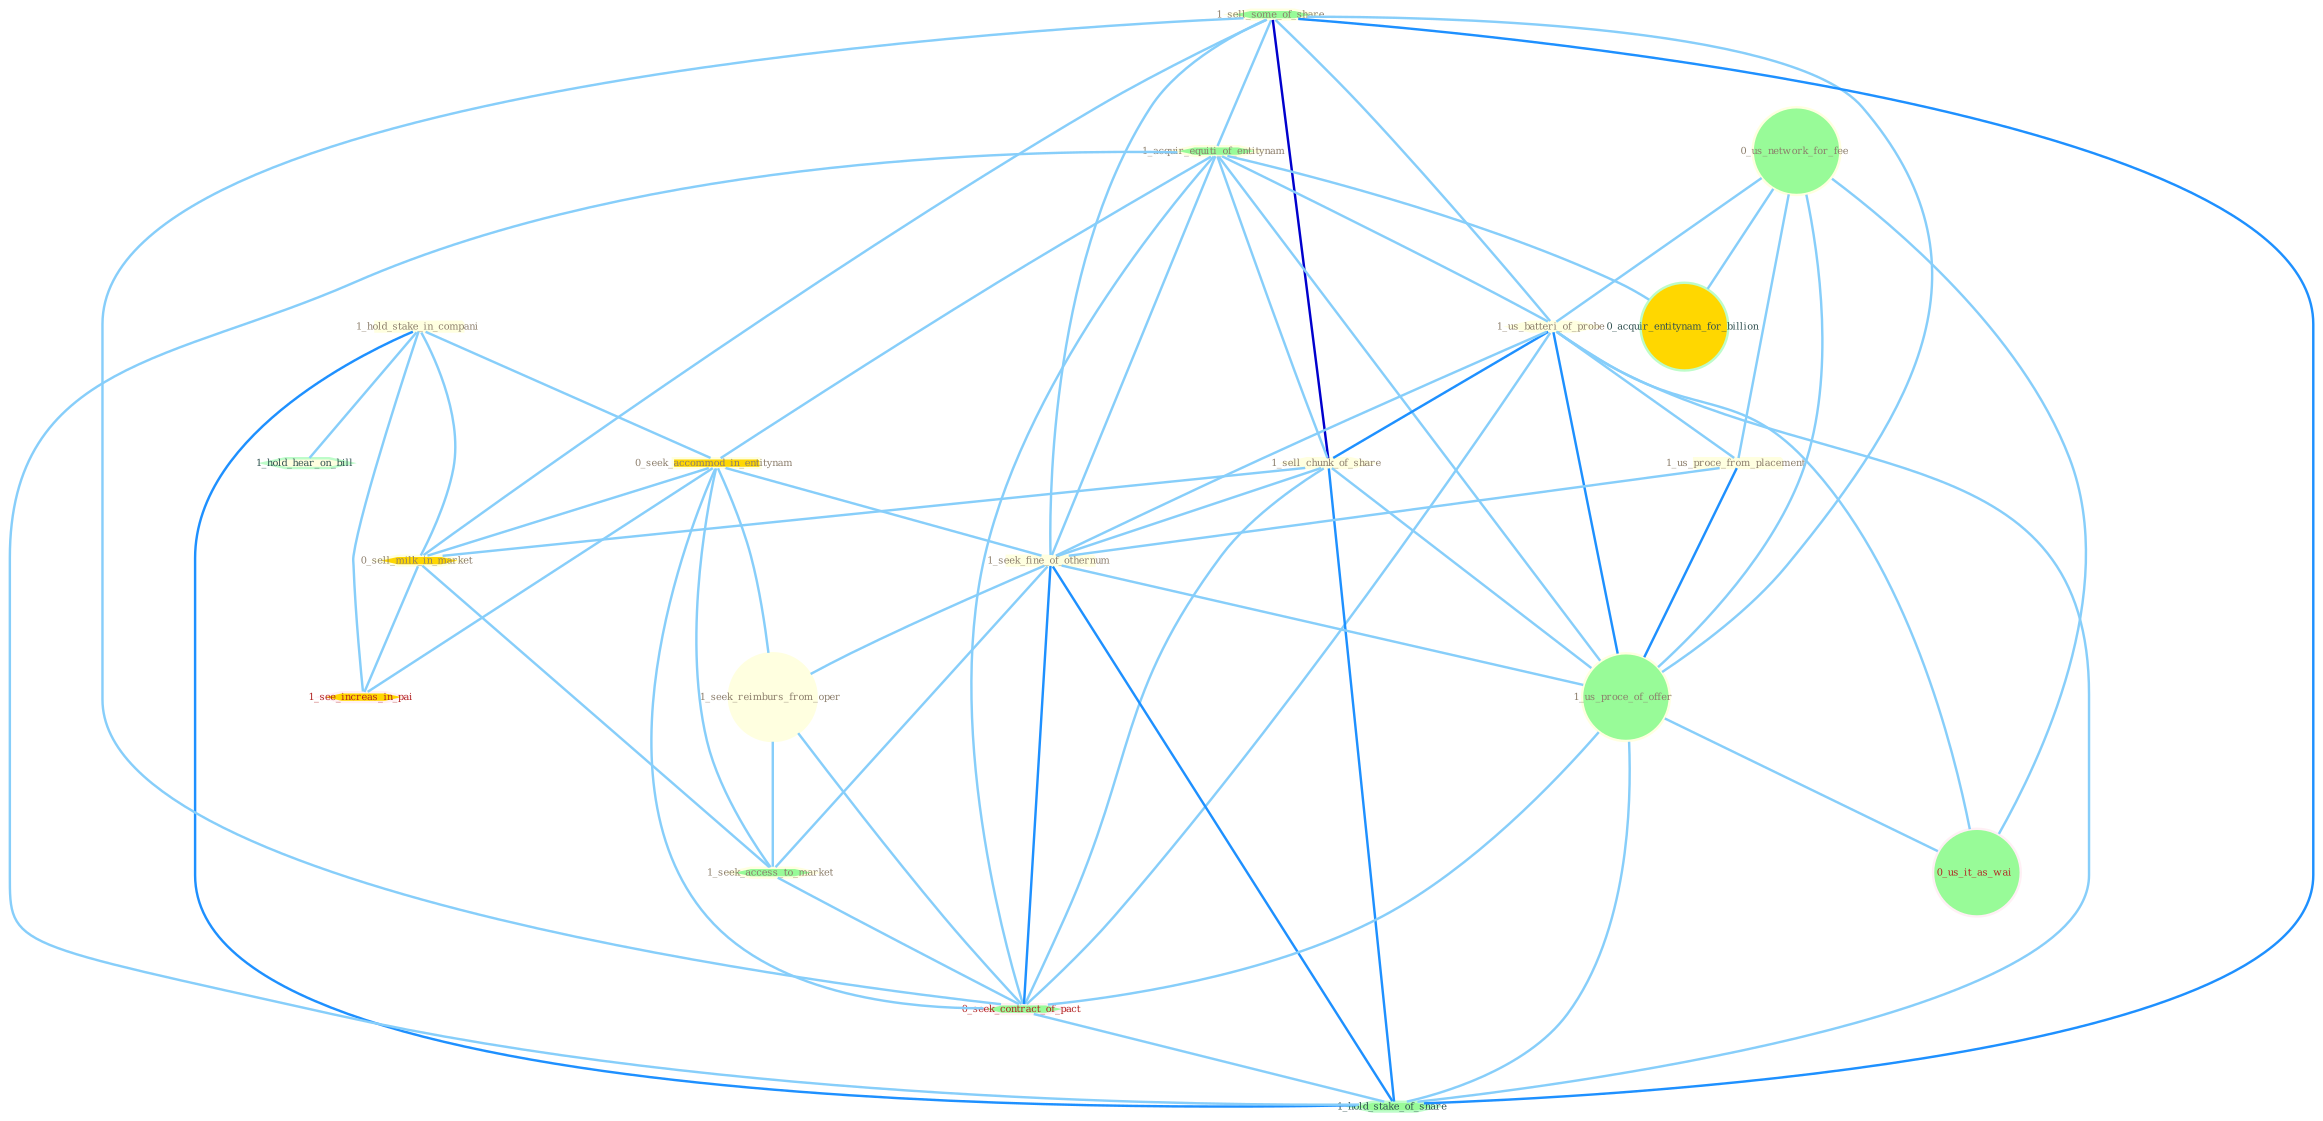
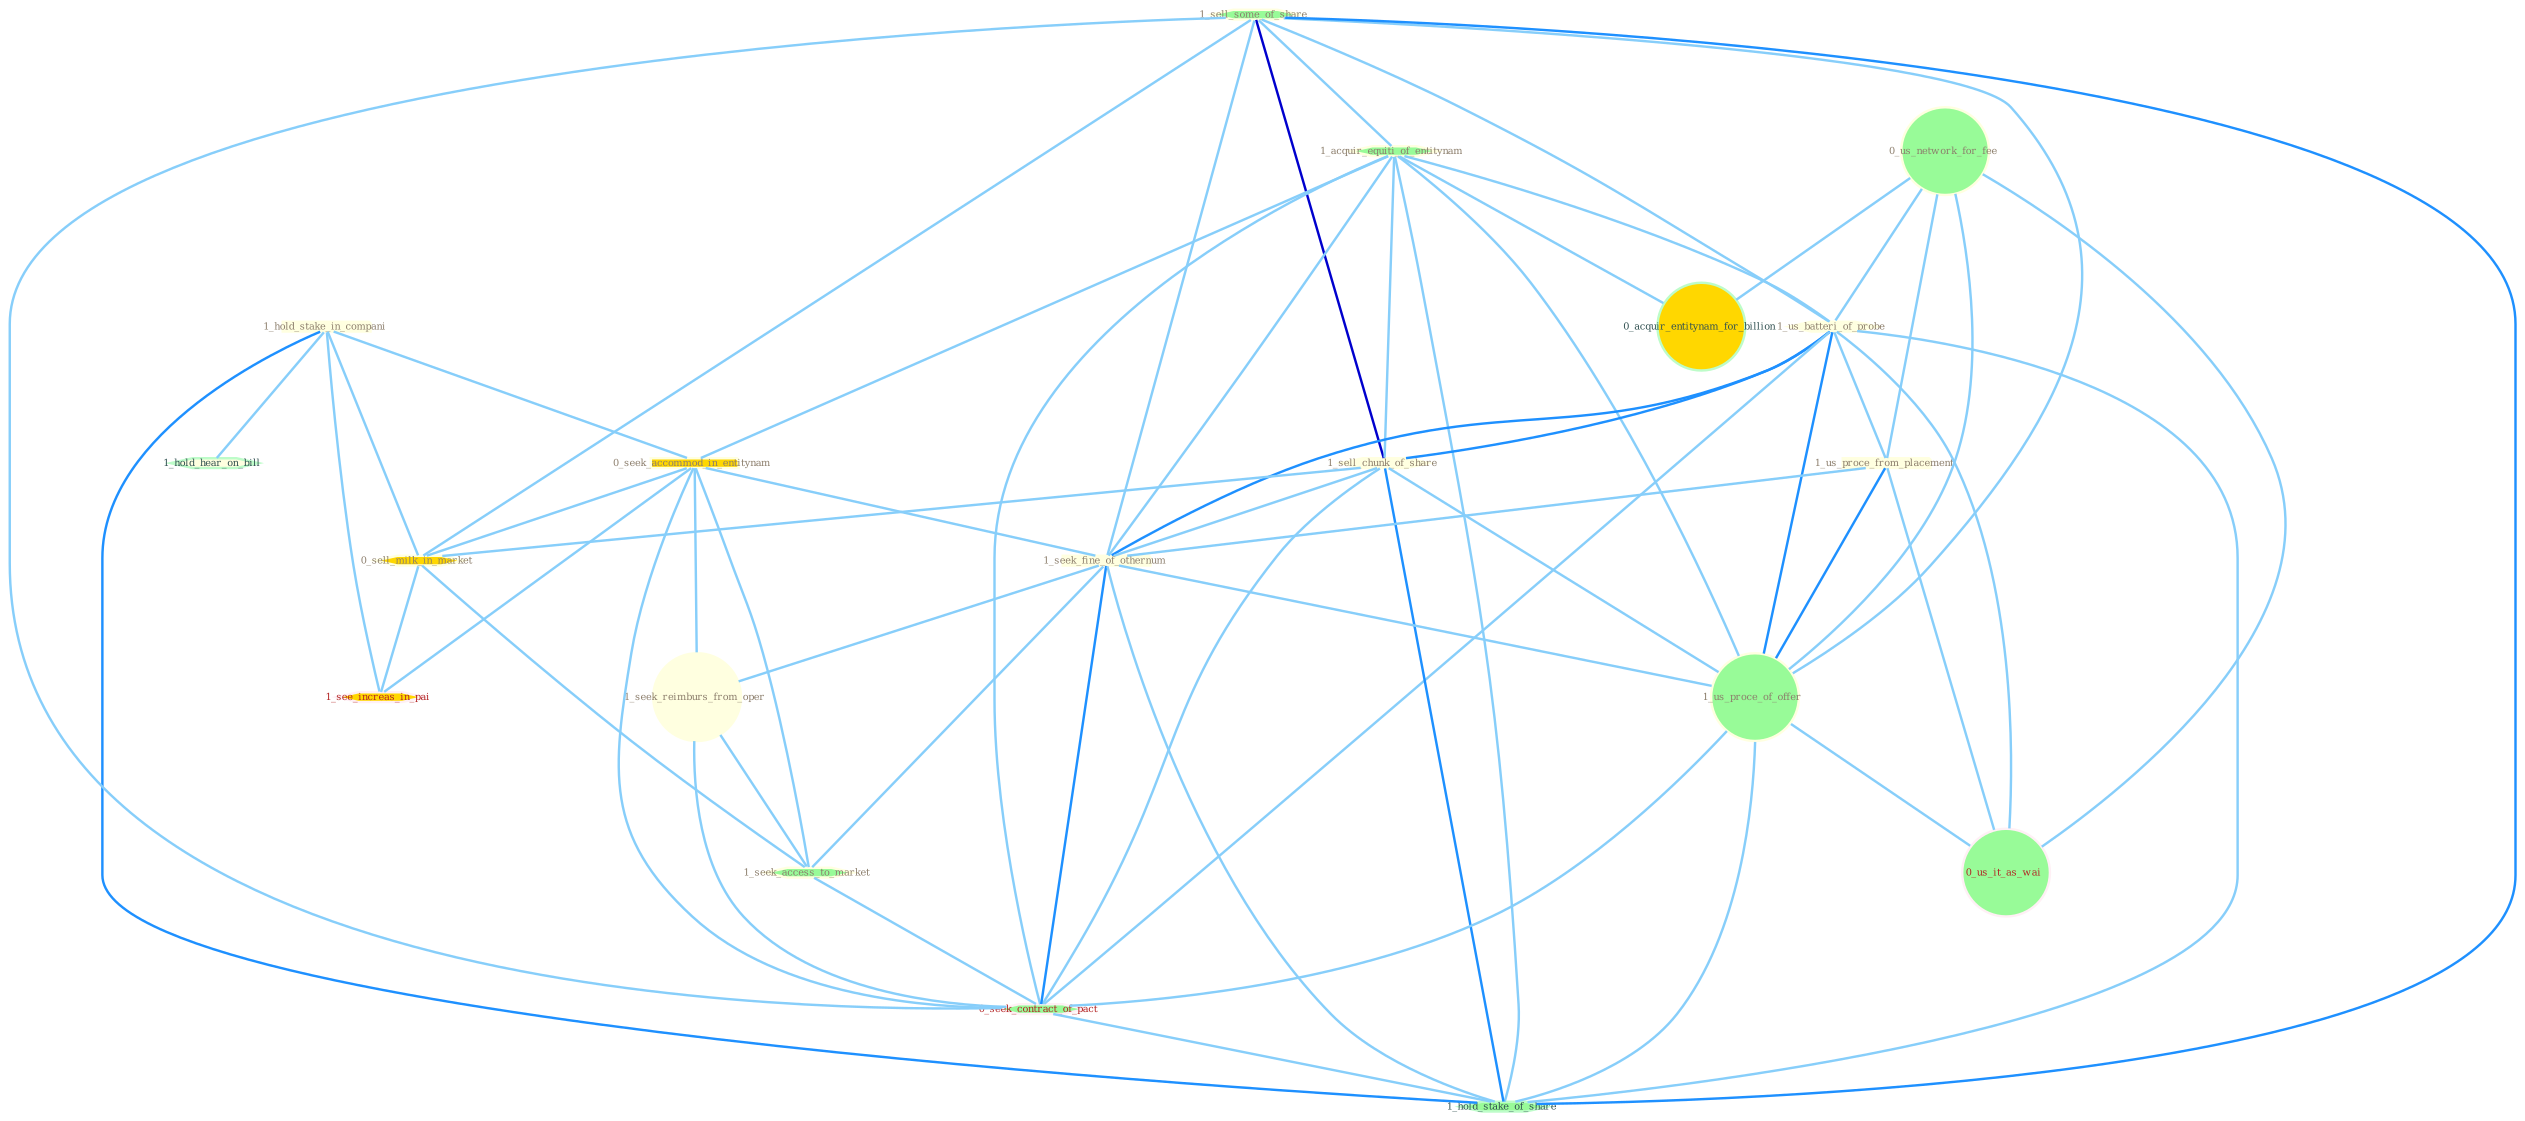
edge "1_us_batteri_of_probe" -- "1_seek_fine_of_othernum": color #87cefa -> #1e90ff
edge "1_us_proce_from_placement" -- "0_us_it_as_wai": added
edge "1_seek_fine_of_othernum" -- "1_hold_stake_of_share": color #1e90ff -> #87cefa
